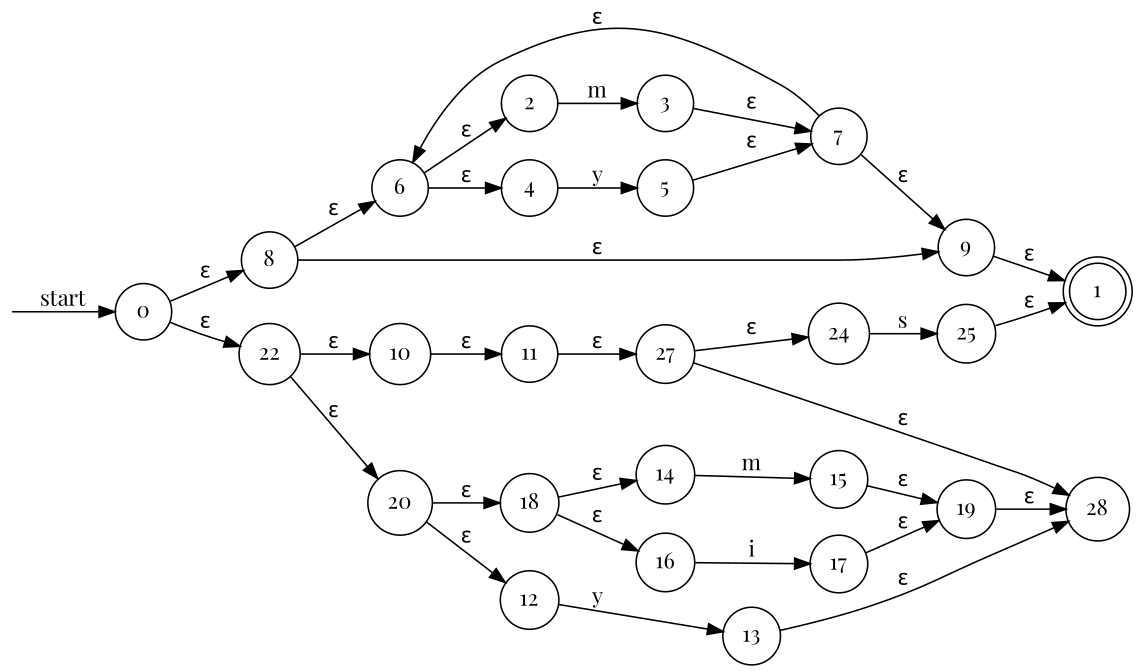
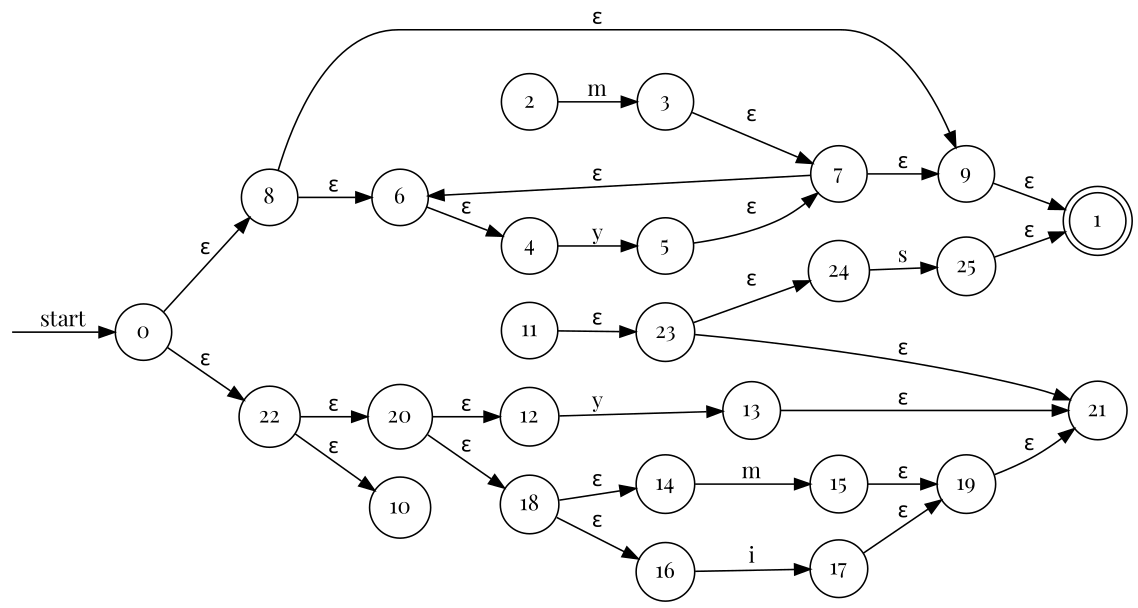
edge "6" -> "2": removed, label "ε"
edge "10" -> "11": removed, label "ε"
node "27": label "27" -> "23"
node "28": label "28" -> "21"
